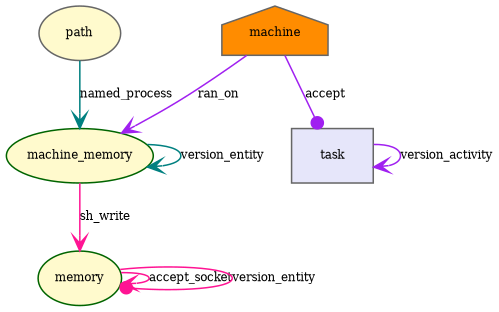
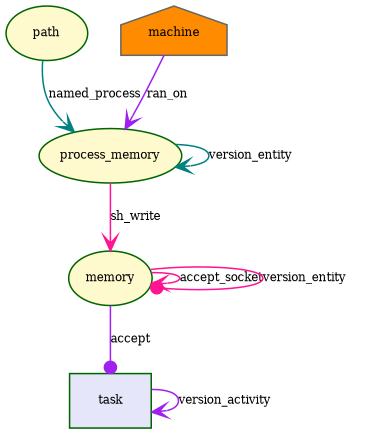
node "path": color gray40 -> darkgreen
edge "machine" -> "task": now "memory" -> "task"
node "machine_memory": label "machine_memory" -> "process_memory"
node "task": color gray40 -> darkgreen
